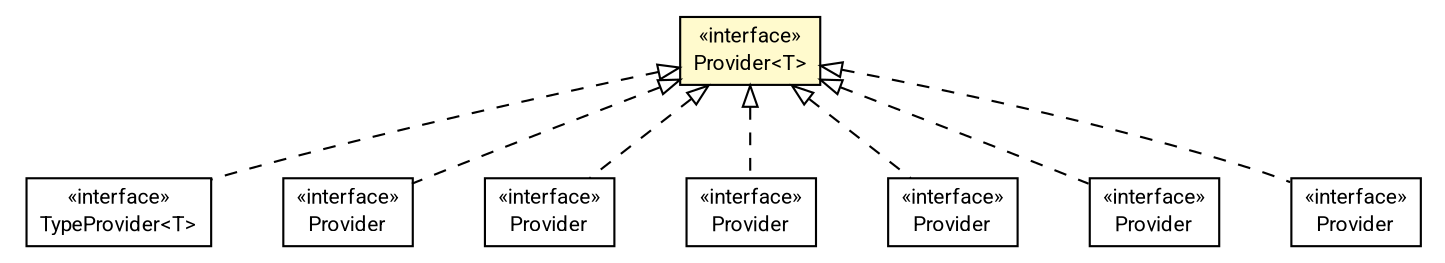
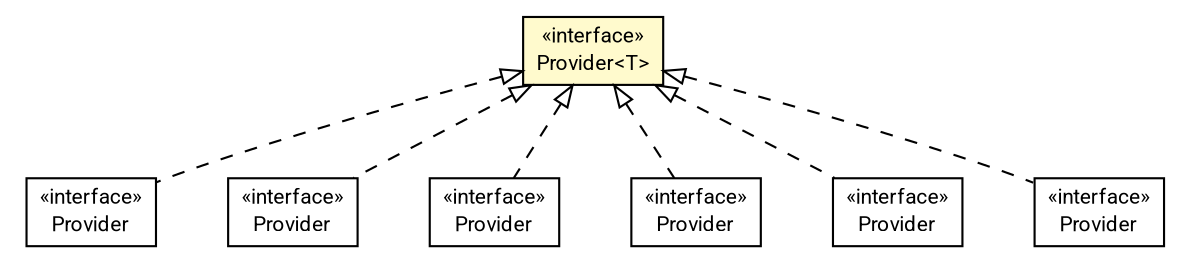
node "TypeProvider<T>": removed
